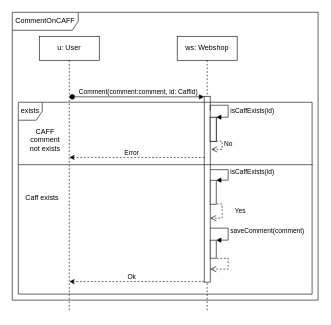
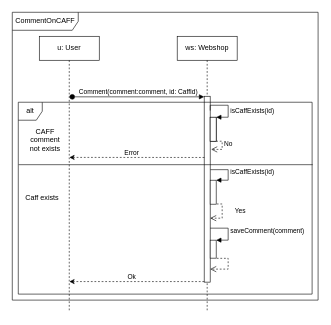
node "exists": label "exists" -> "alt"
